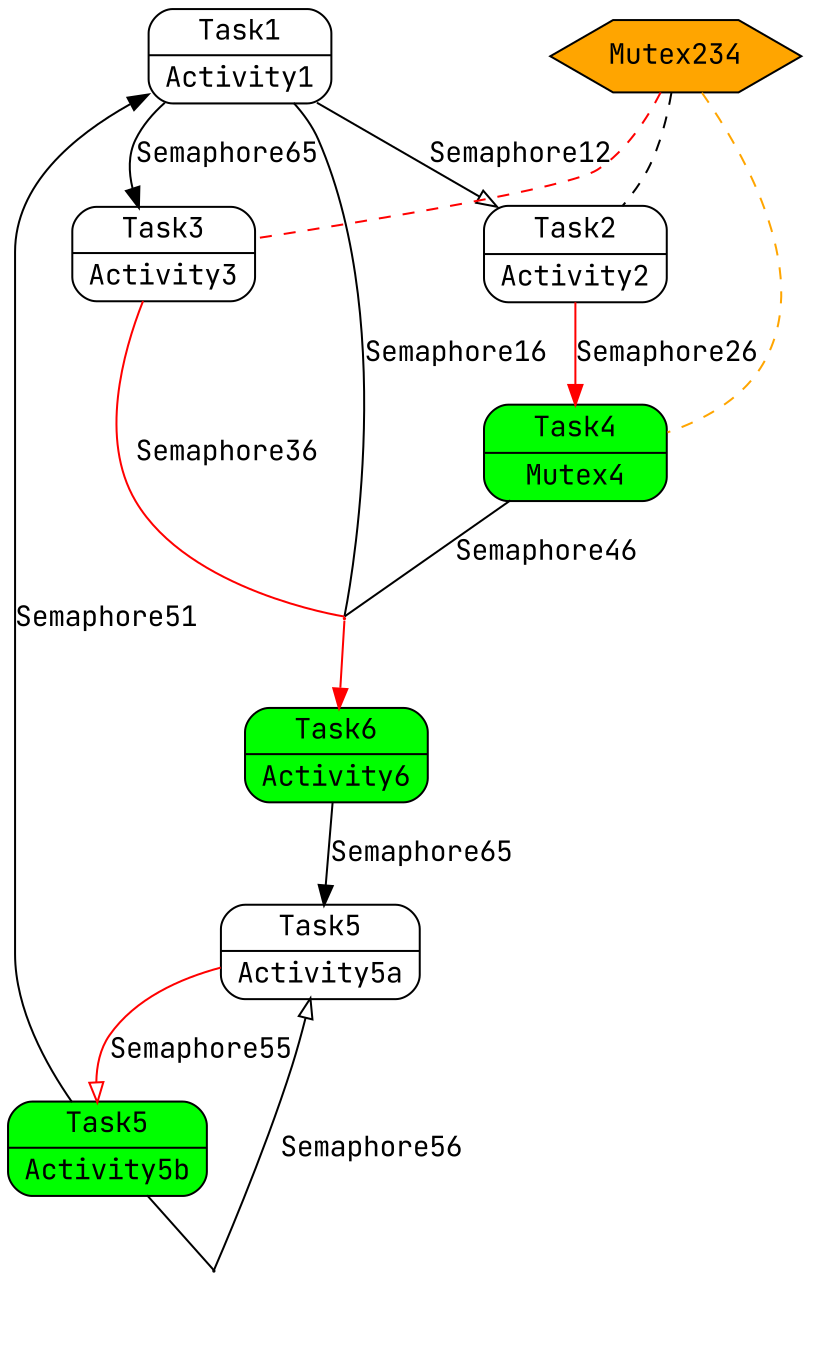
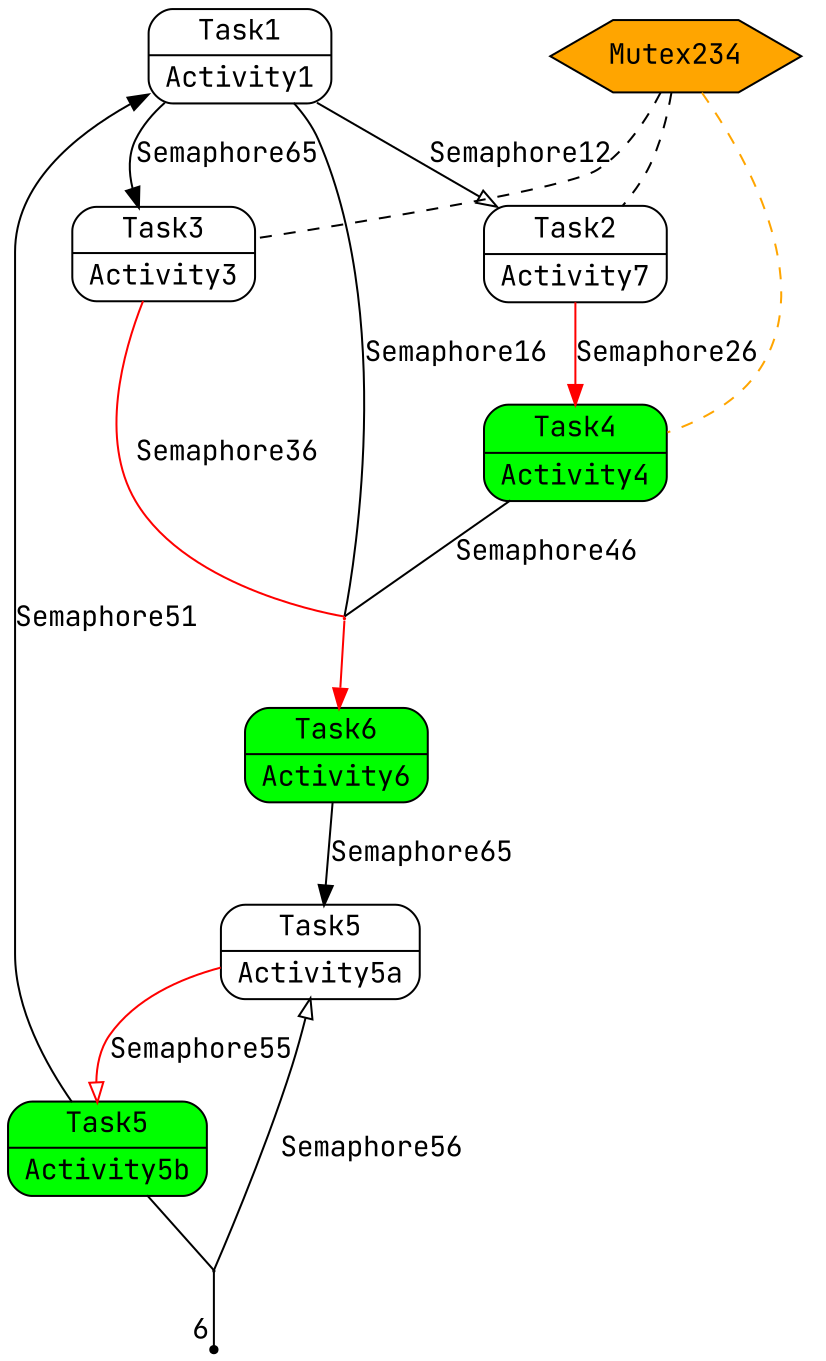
edge "Mutex234" -- "Task3": color red -> black
node "Task2": text "Activity2" -> "Activity7"
node "Task4": text "Mutex4" -> "Activity4"
node "6": added
